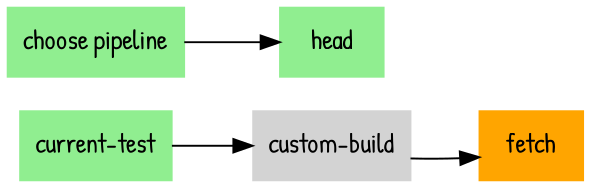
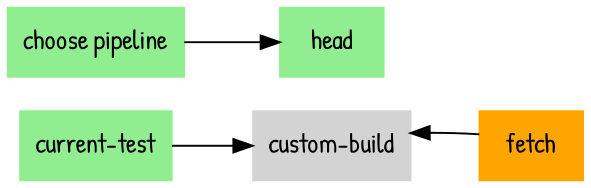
edge "custom-build" -> "fetch": reversed
